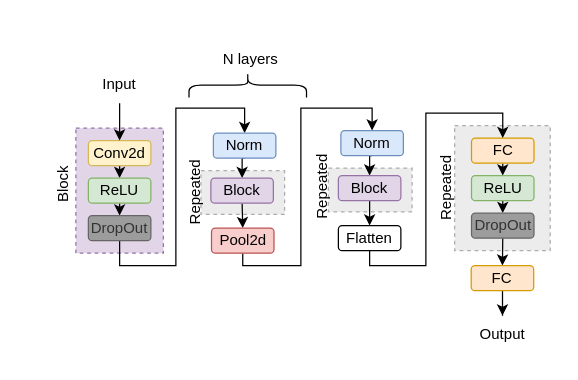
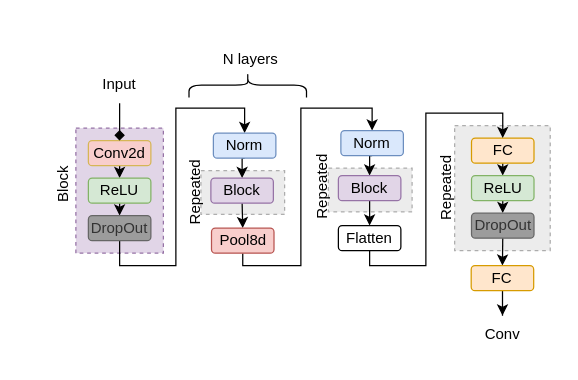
edge "Input" -> "Conv2d": arrowhead classic -> diamond
node "Conv2d": fillcolor #fff2cc -> #f8cecc
node "Pool2d": label "Pool2d" -> "Pool8d"
node "Output": label "Output" -> "Conv"
